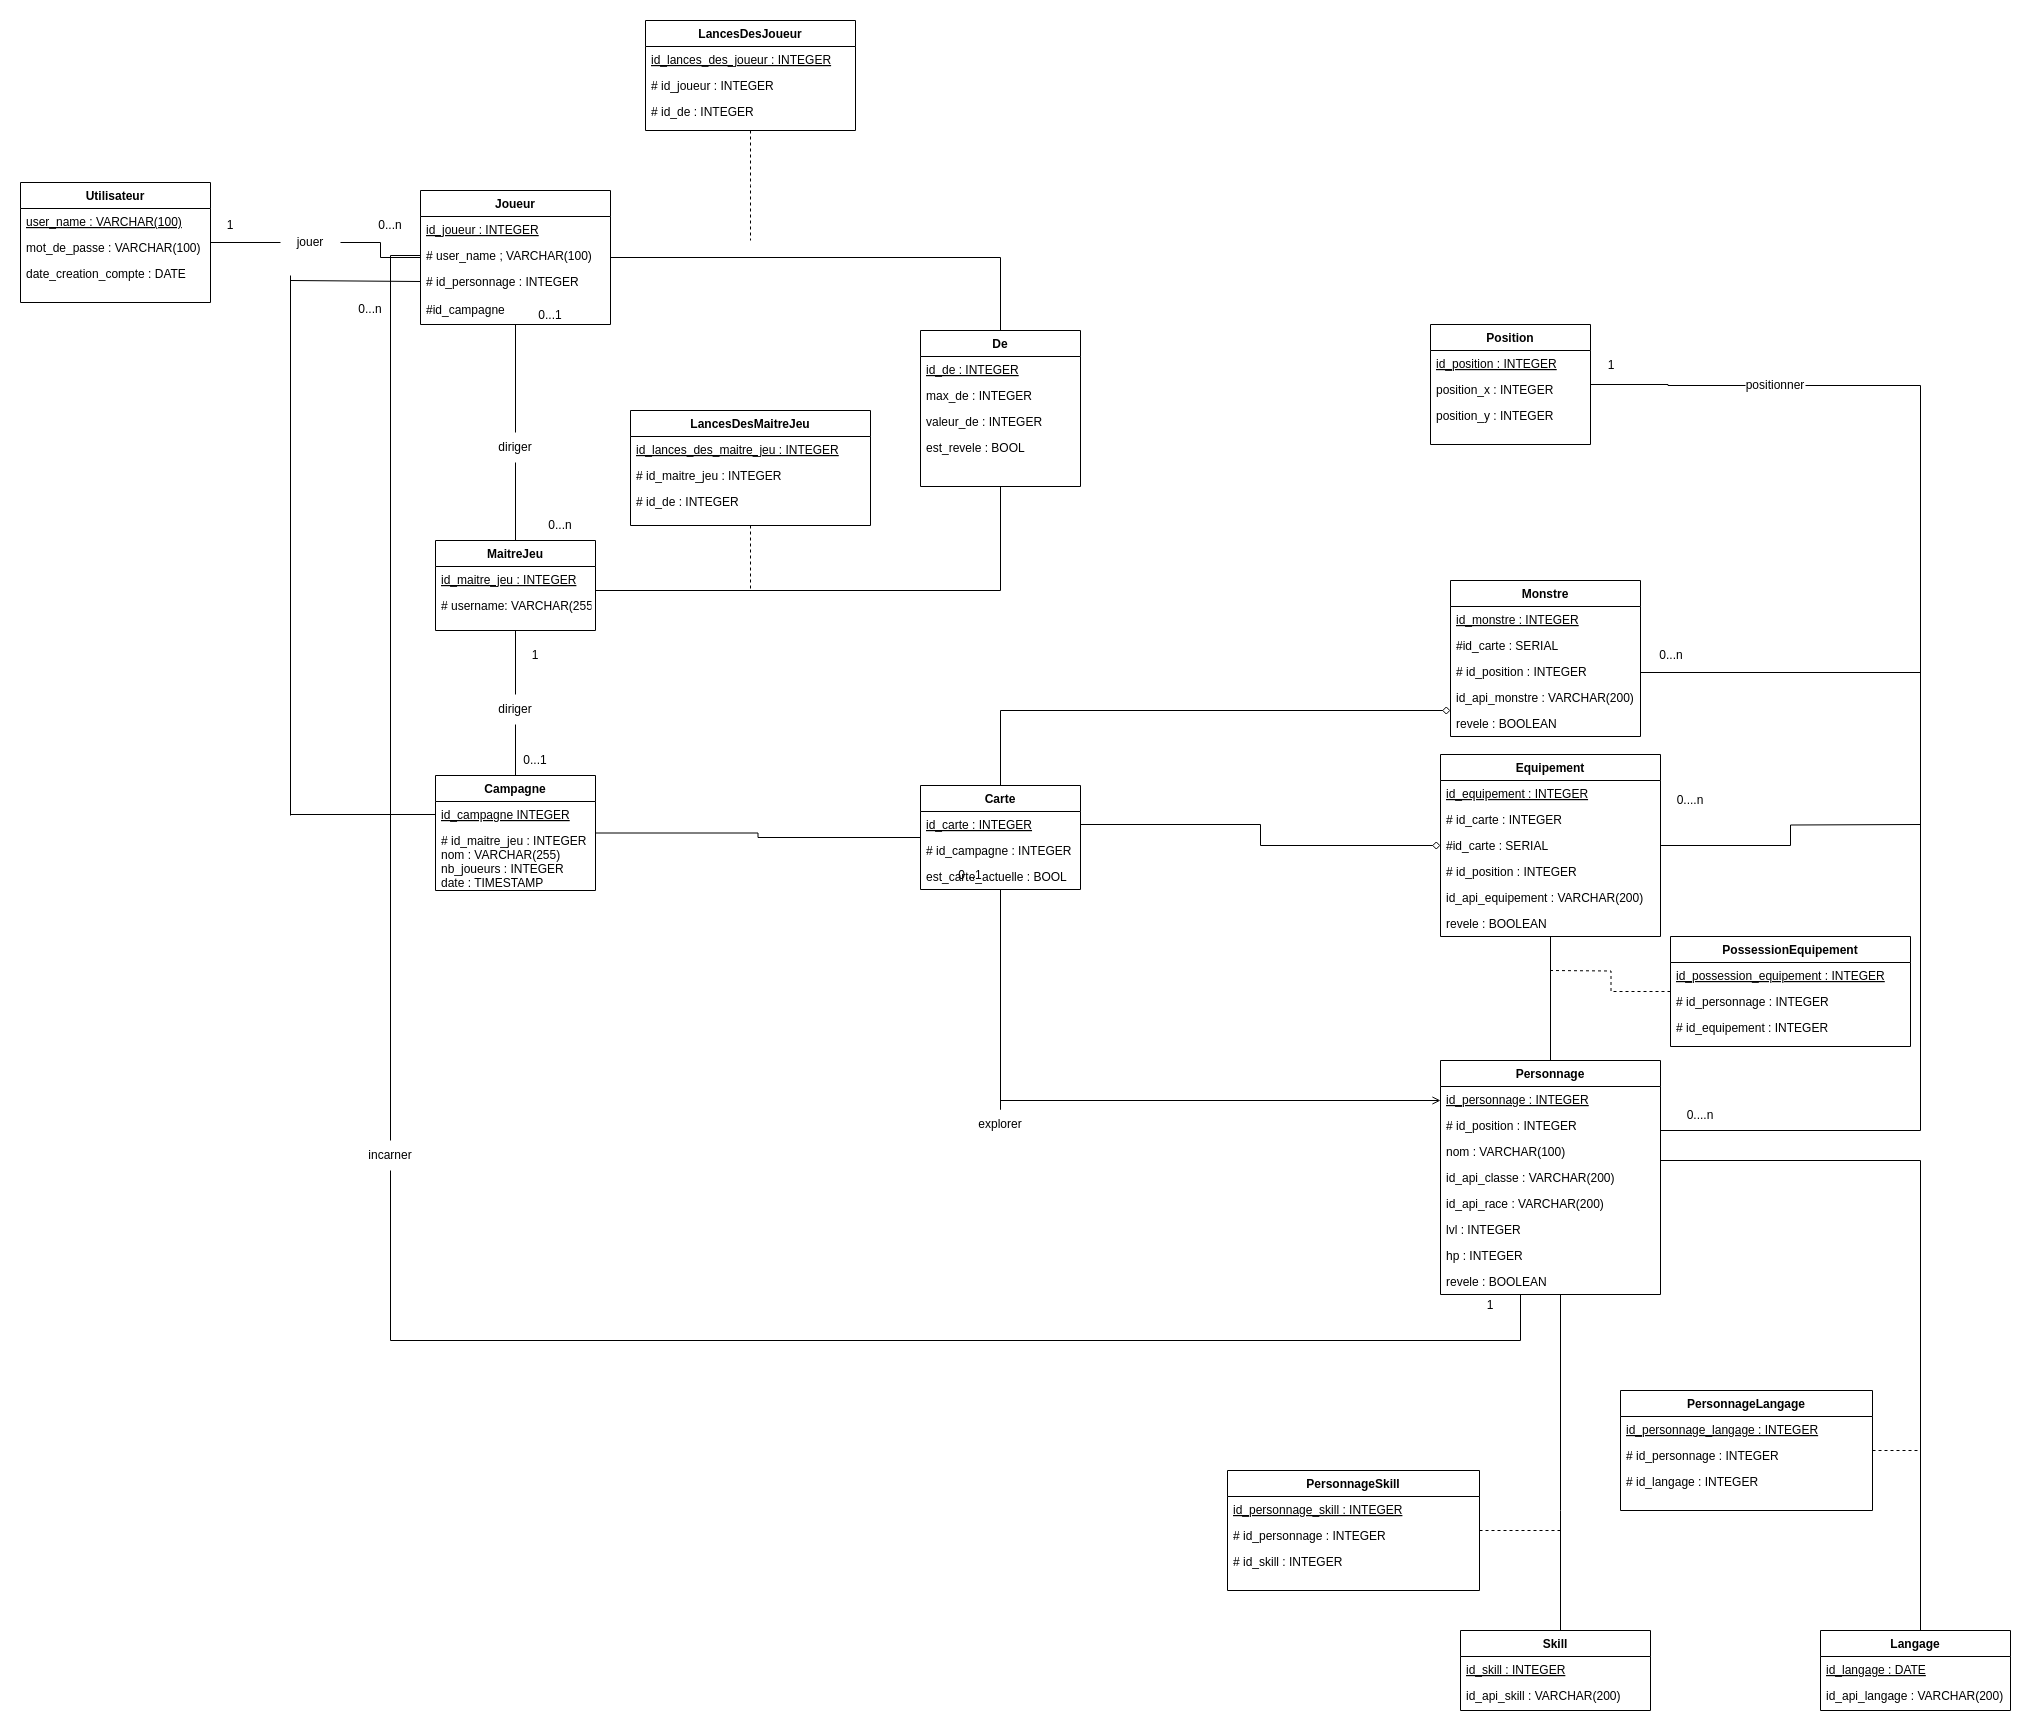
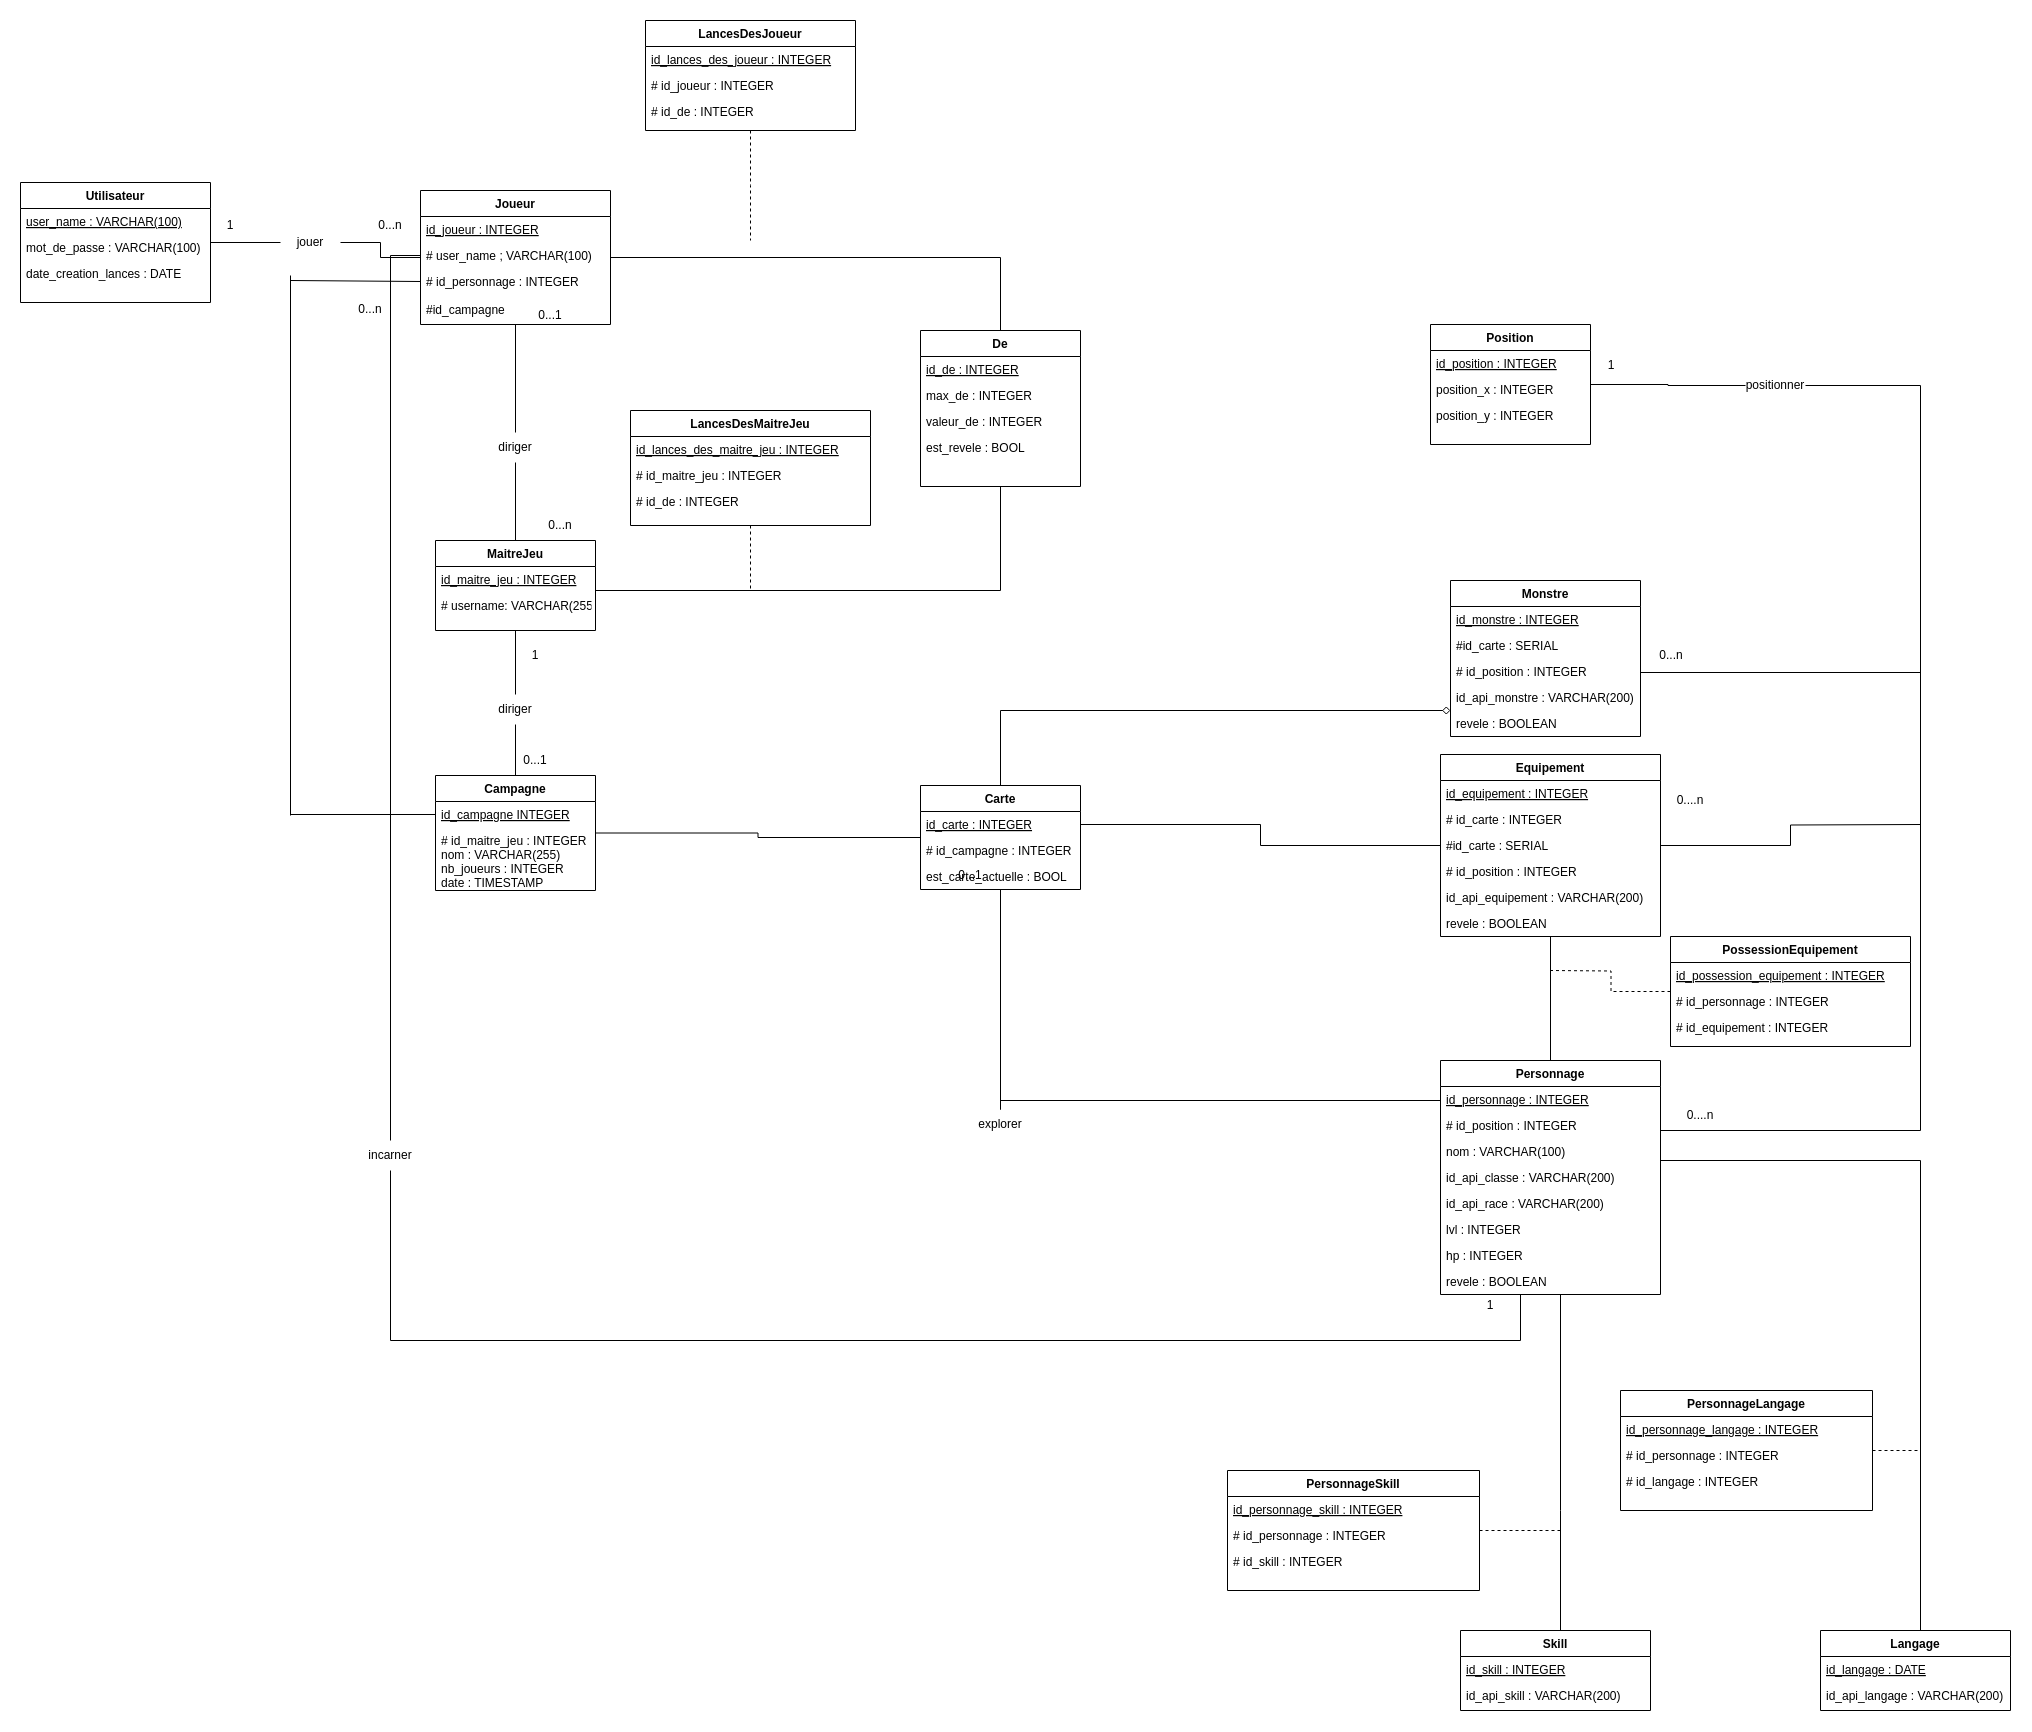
node "date_creation_compte : DATE": label "date_creation_compte : DATE" -> "date_creation_lances : DATE"
edge "id_carte : INTEGER" -> "Equipement": arrowhead diamond -> none
edge "explorer" -> "Personnage": arrowhead open -> none
